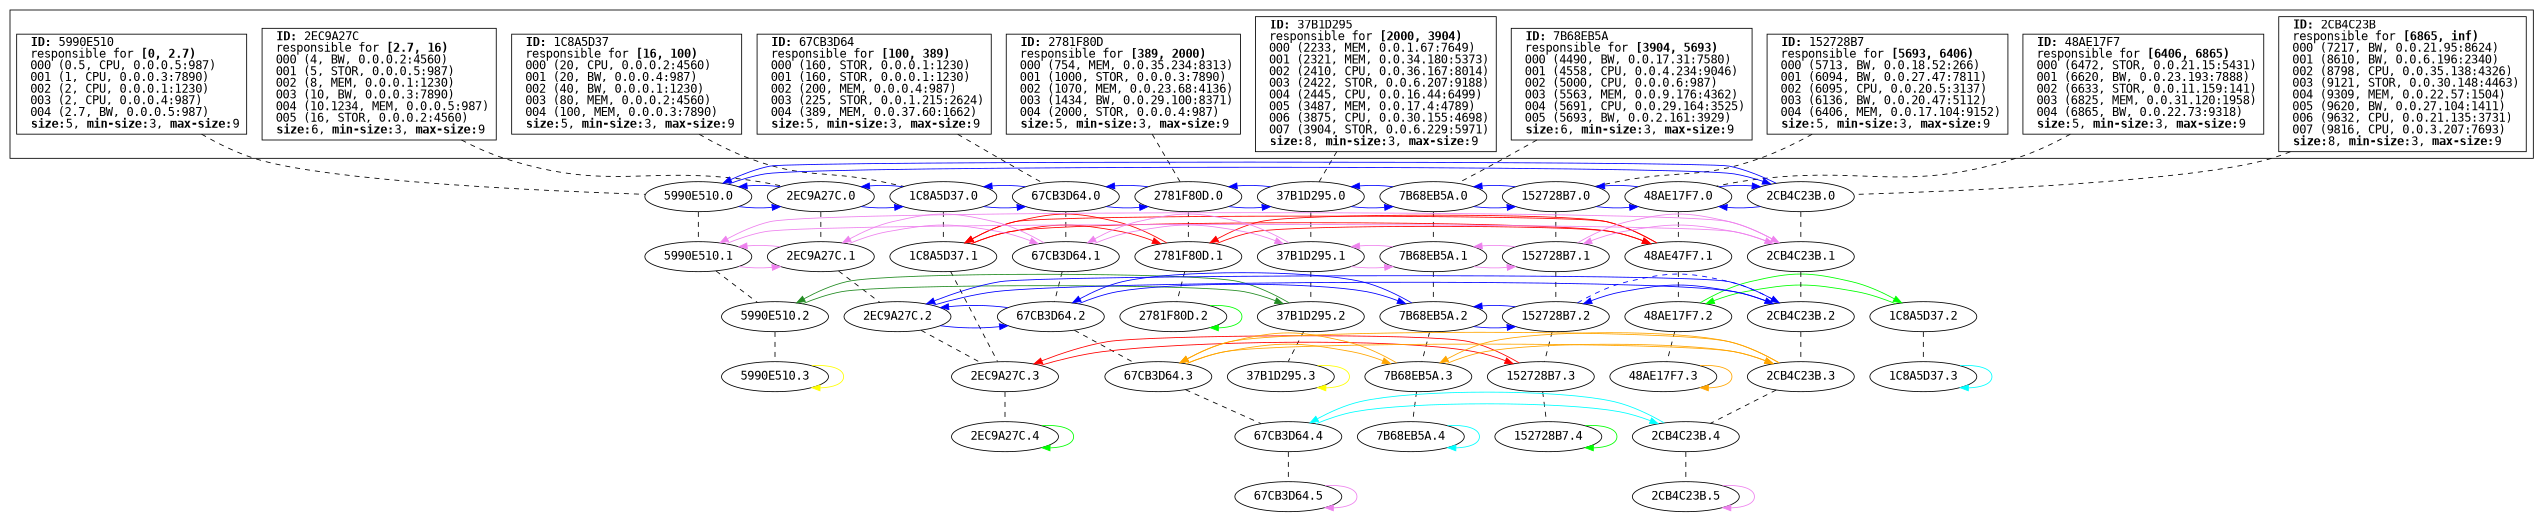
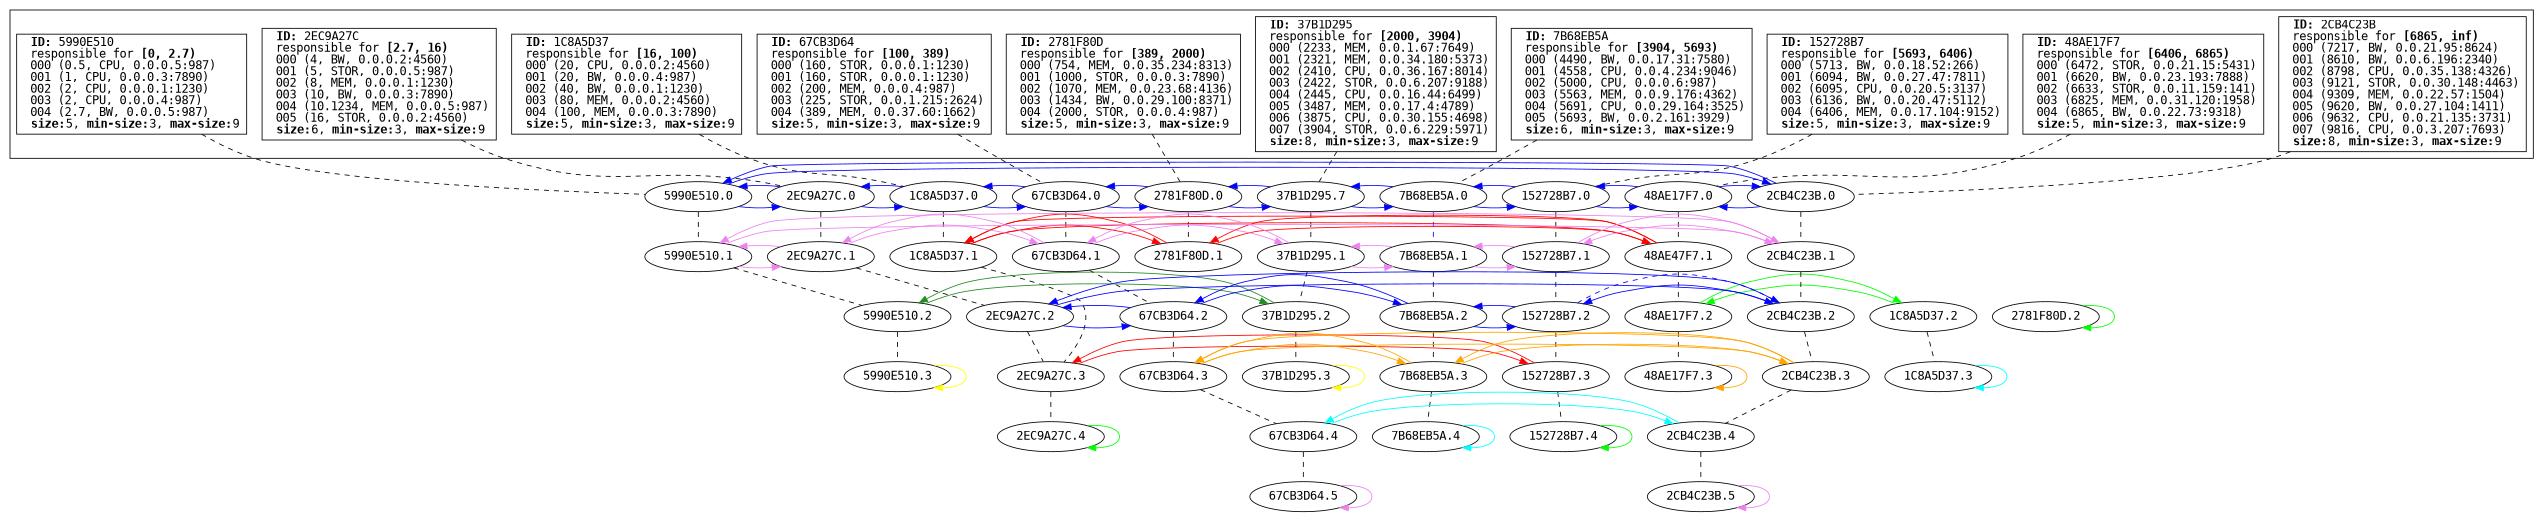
node "37B1D295.0": label "37B1D295.0" -> "37B1D295.7"
edge "7B68EB5A.0" -- "7B68EB5A.1": color black -> blue
edge "2781F80D.1" -- "2781F80D.2": removed
